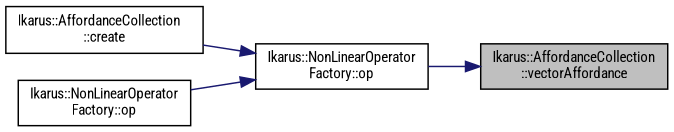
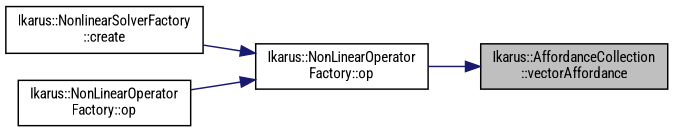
node "Ikarus::AffordanceCollection ::create": label "Ikarus::AffordanceCollection ::create" -> "Ikarus::NonlinearSolverFactory ::create"
